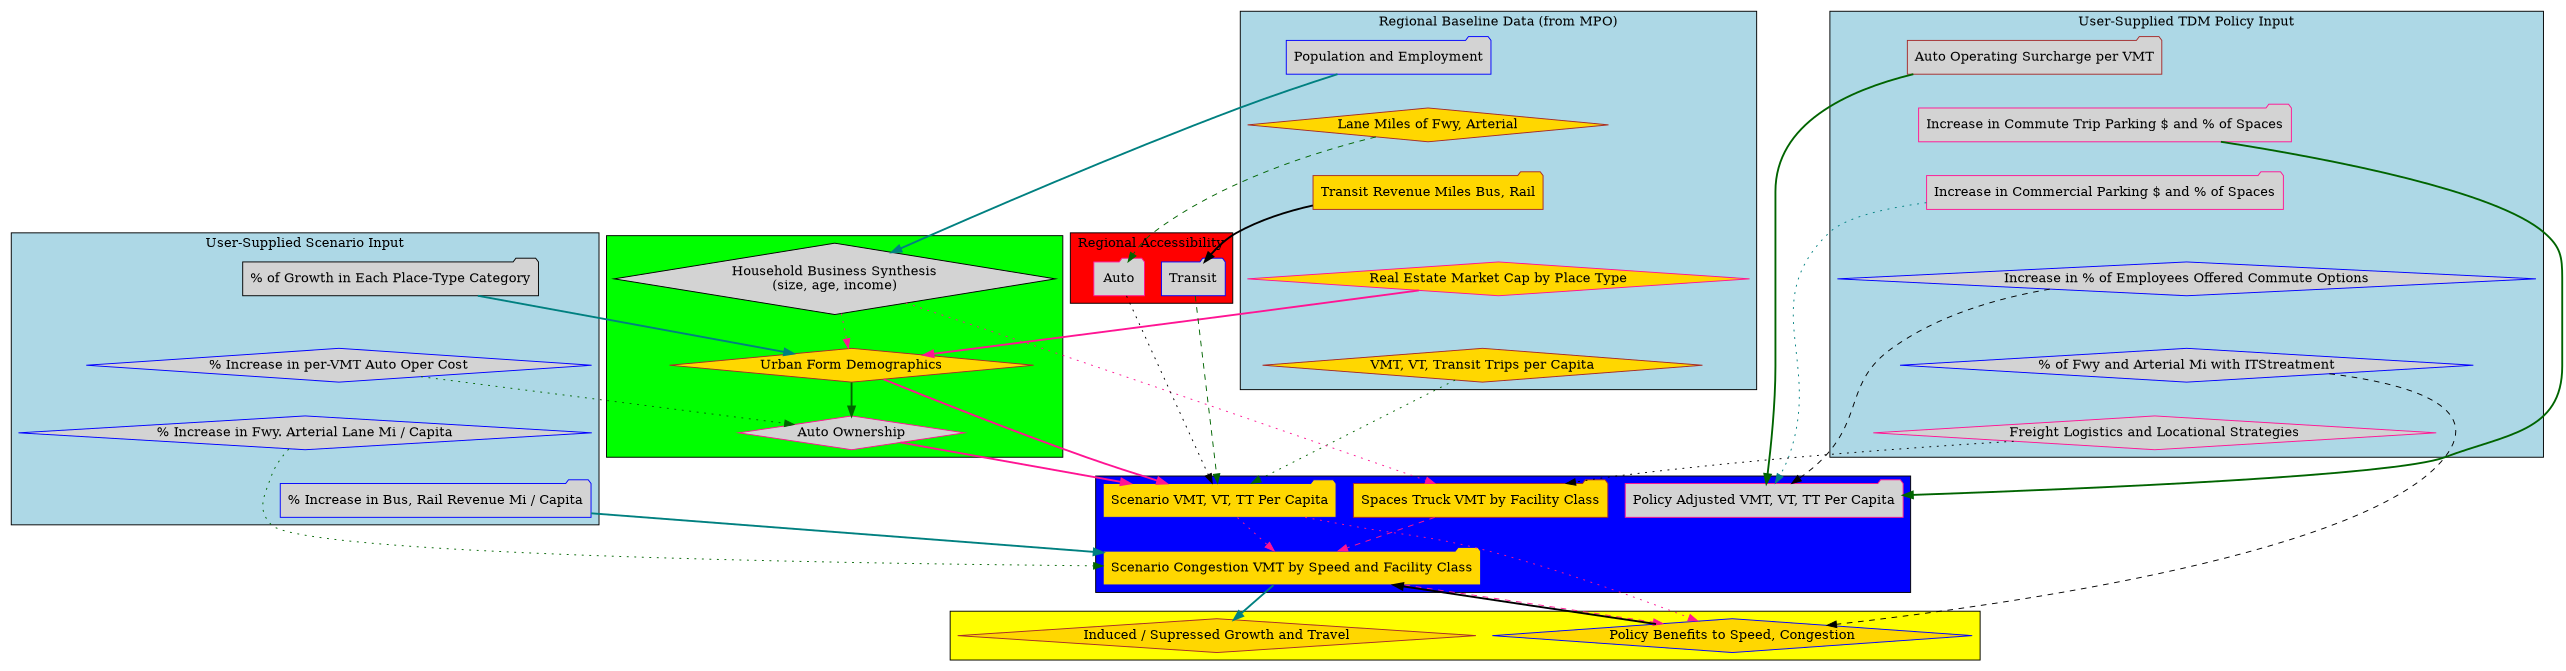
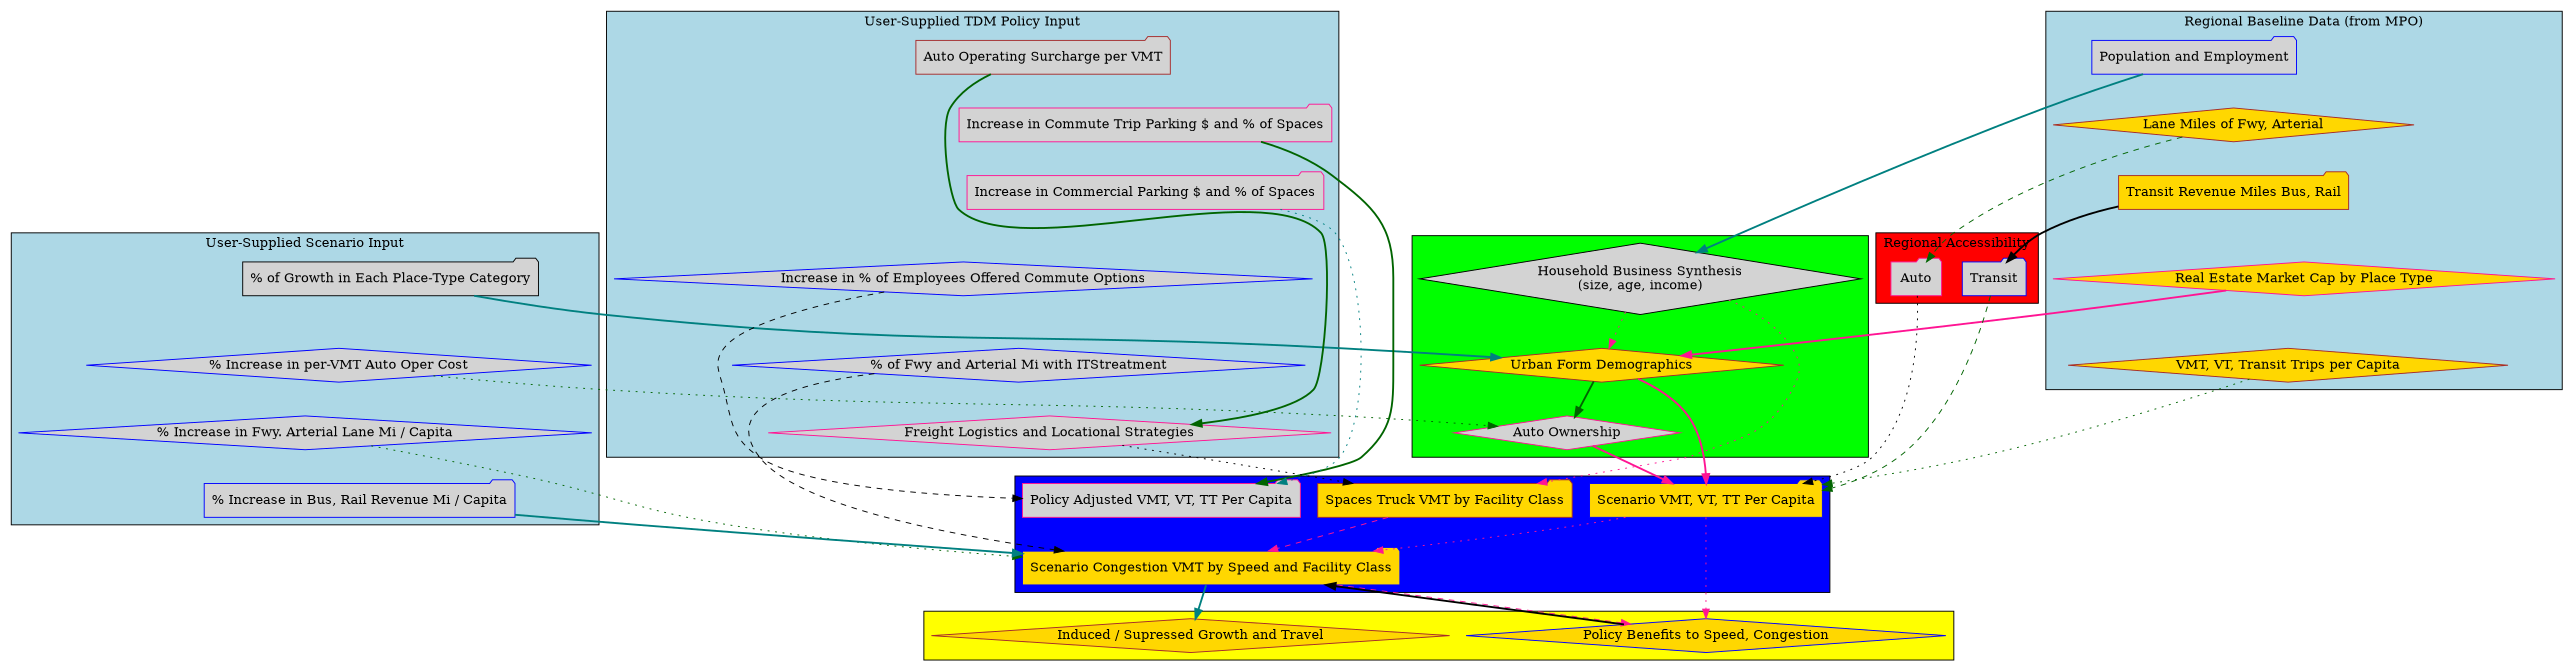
edge "Auto Operating Surcharge per VMT" -> "Policy Adjusted VMT, VT, TT Per Capita": now "Auto Operating Surcharge per VMT" -> "Freight Logistics and Locational Strategies"
edge "% of Fwy and Arterial Mi with ITStreatment" -> "Policy Benefits to Speed, Congestion": now "% of Fwy and Arterial Mi with ITStreatment" -> "Scenario Congestion VMT by Speed and Facility Class"
